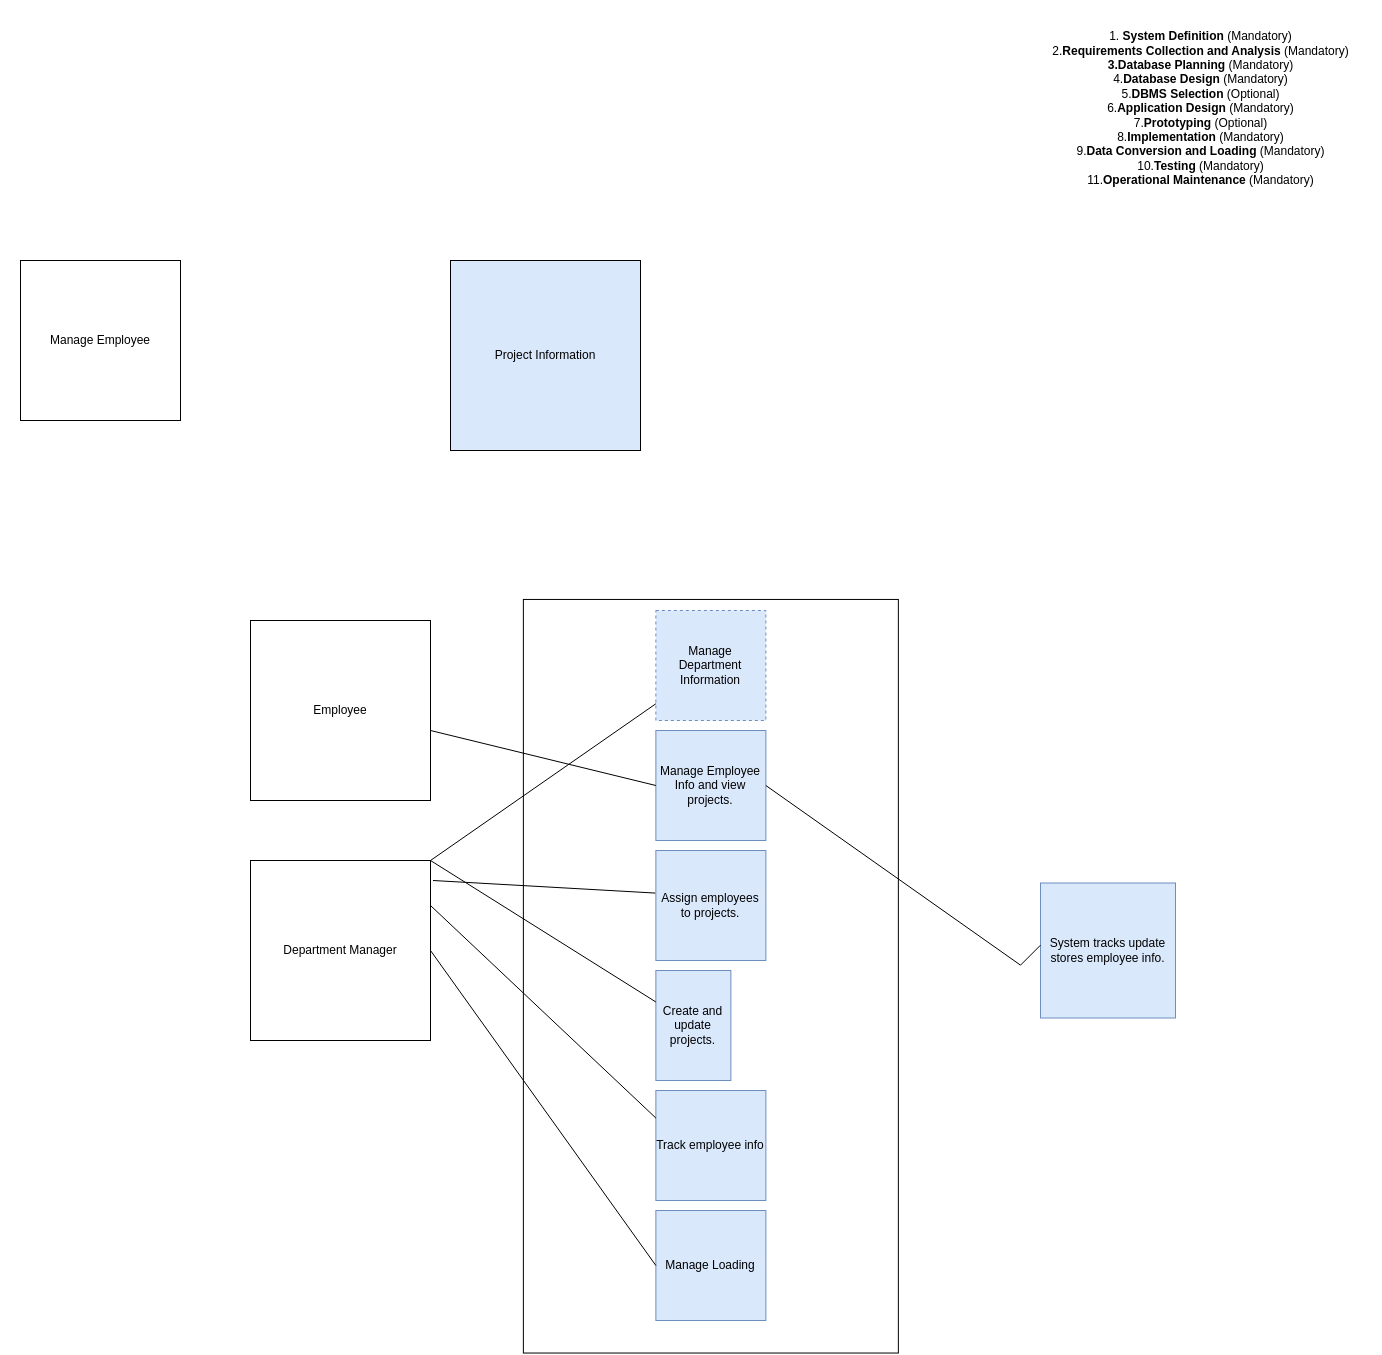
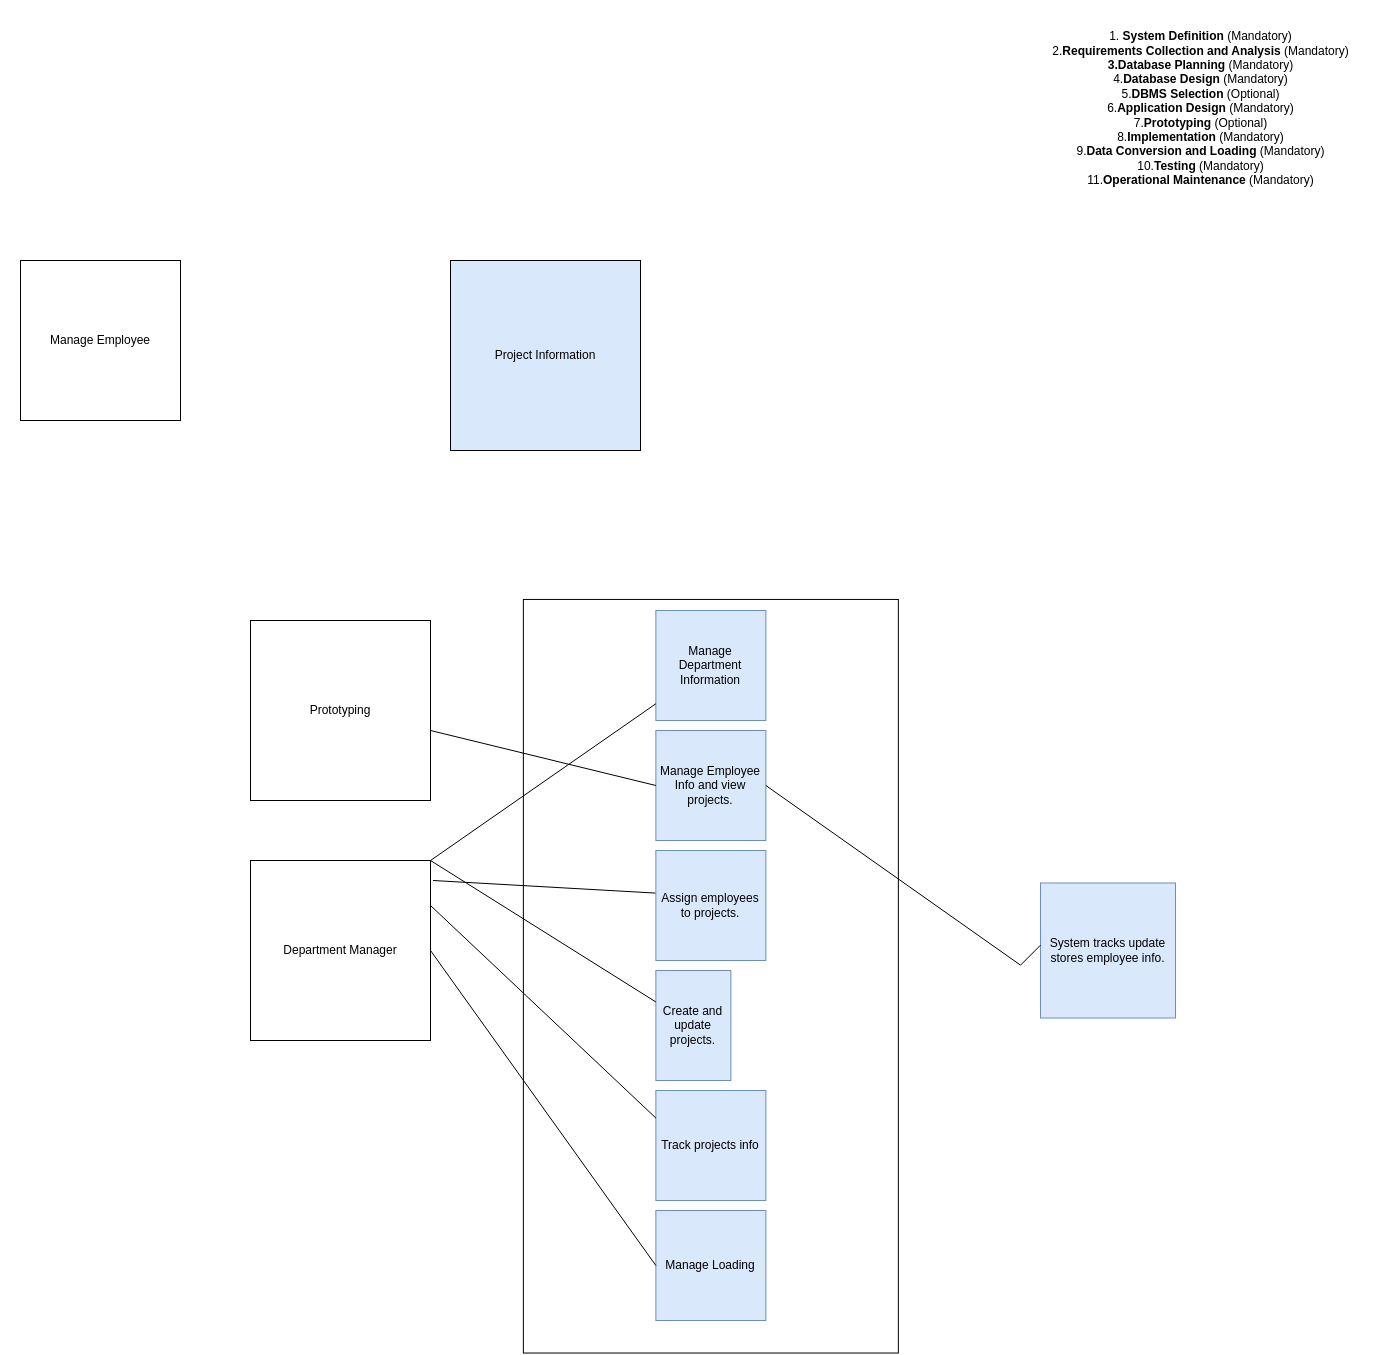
node "Manage Department Information": style dashed -> solid
node "Employee": label "Employee" -> "Prototyping"
node "Track employee info": label "Track employee info" -> "Track projects info"
